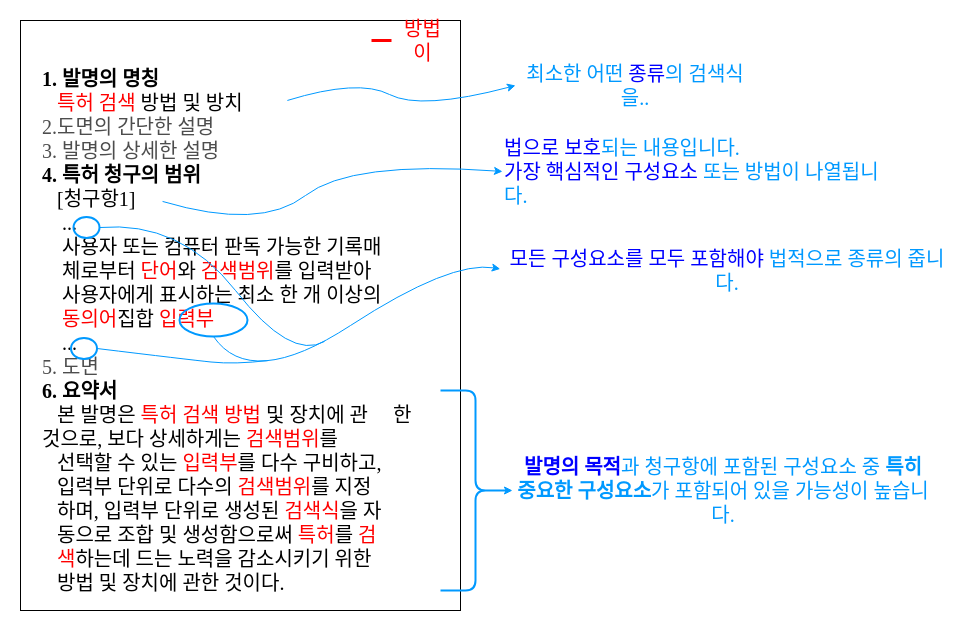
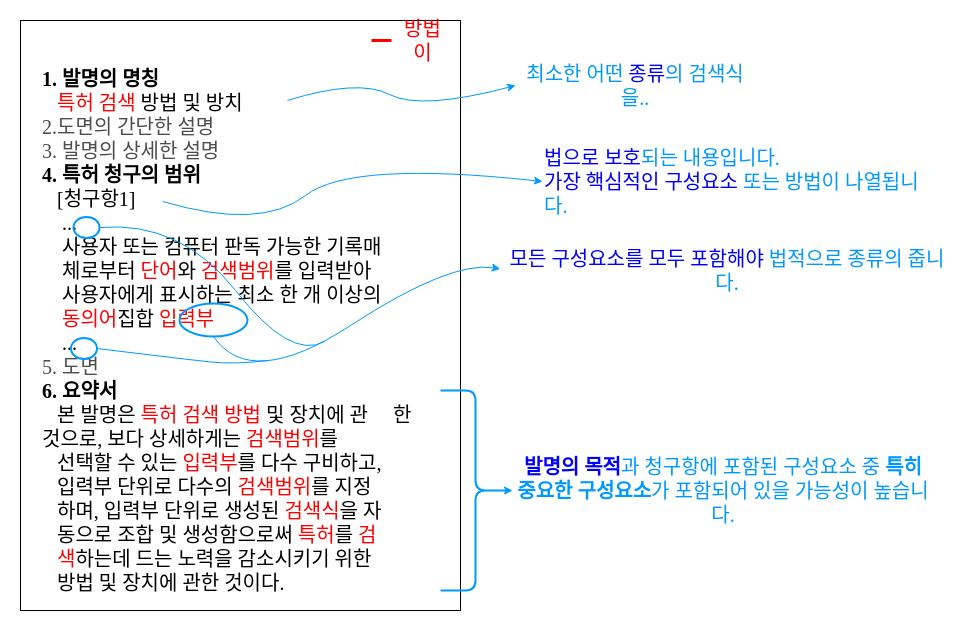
node "법으로 보호되는 내용입니다. 가장 핵심적인 구성요소 또는 방법이 나열됩니다.": moved (694, 172) -> (734, 182)
